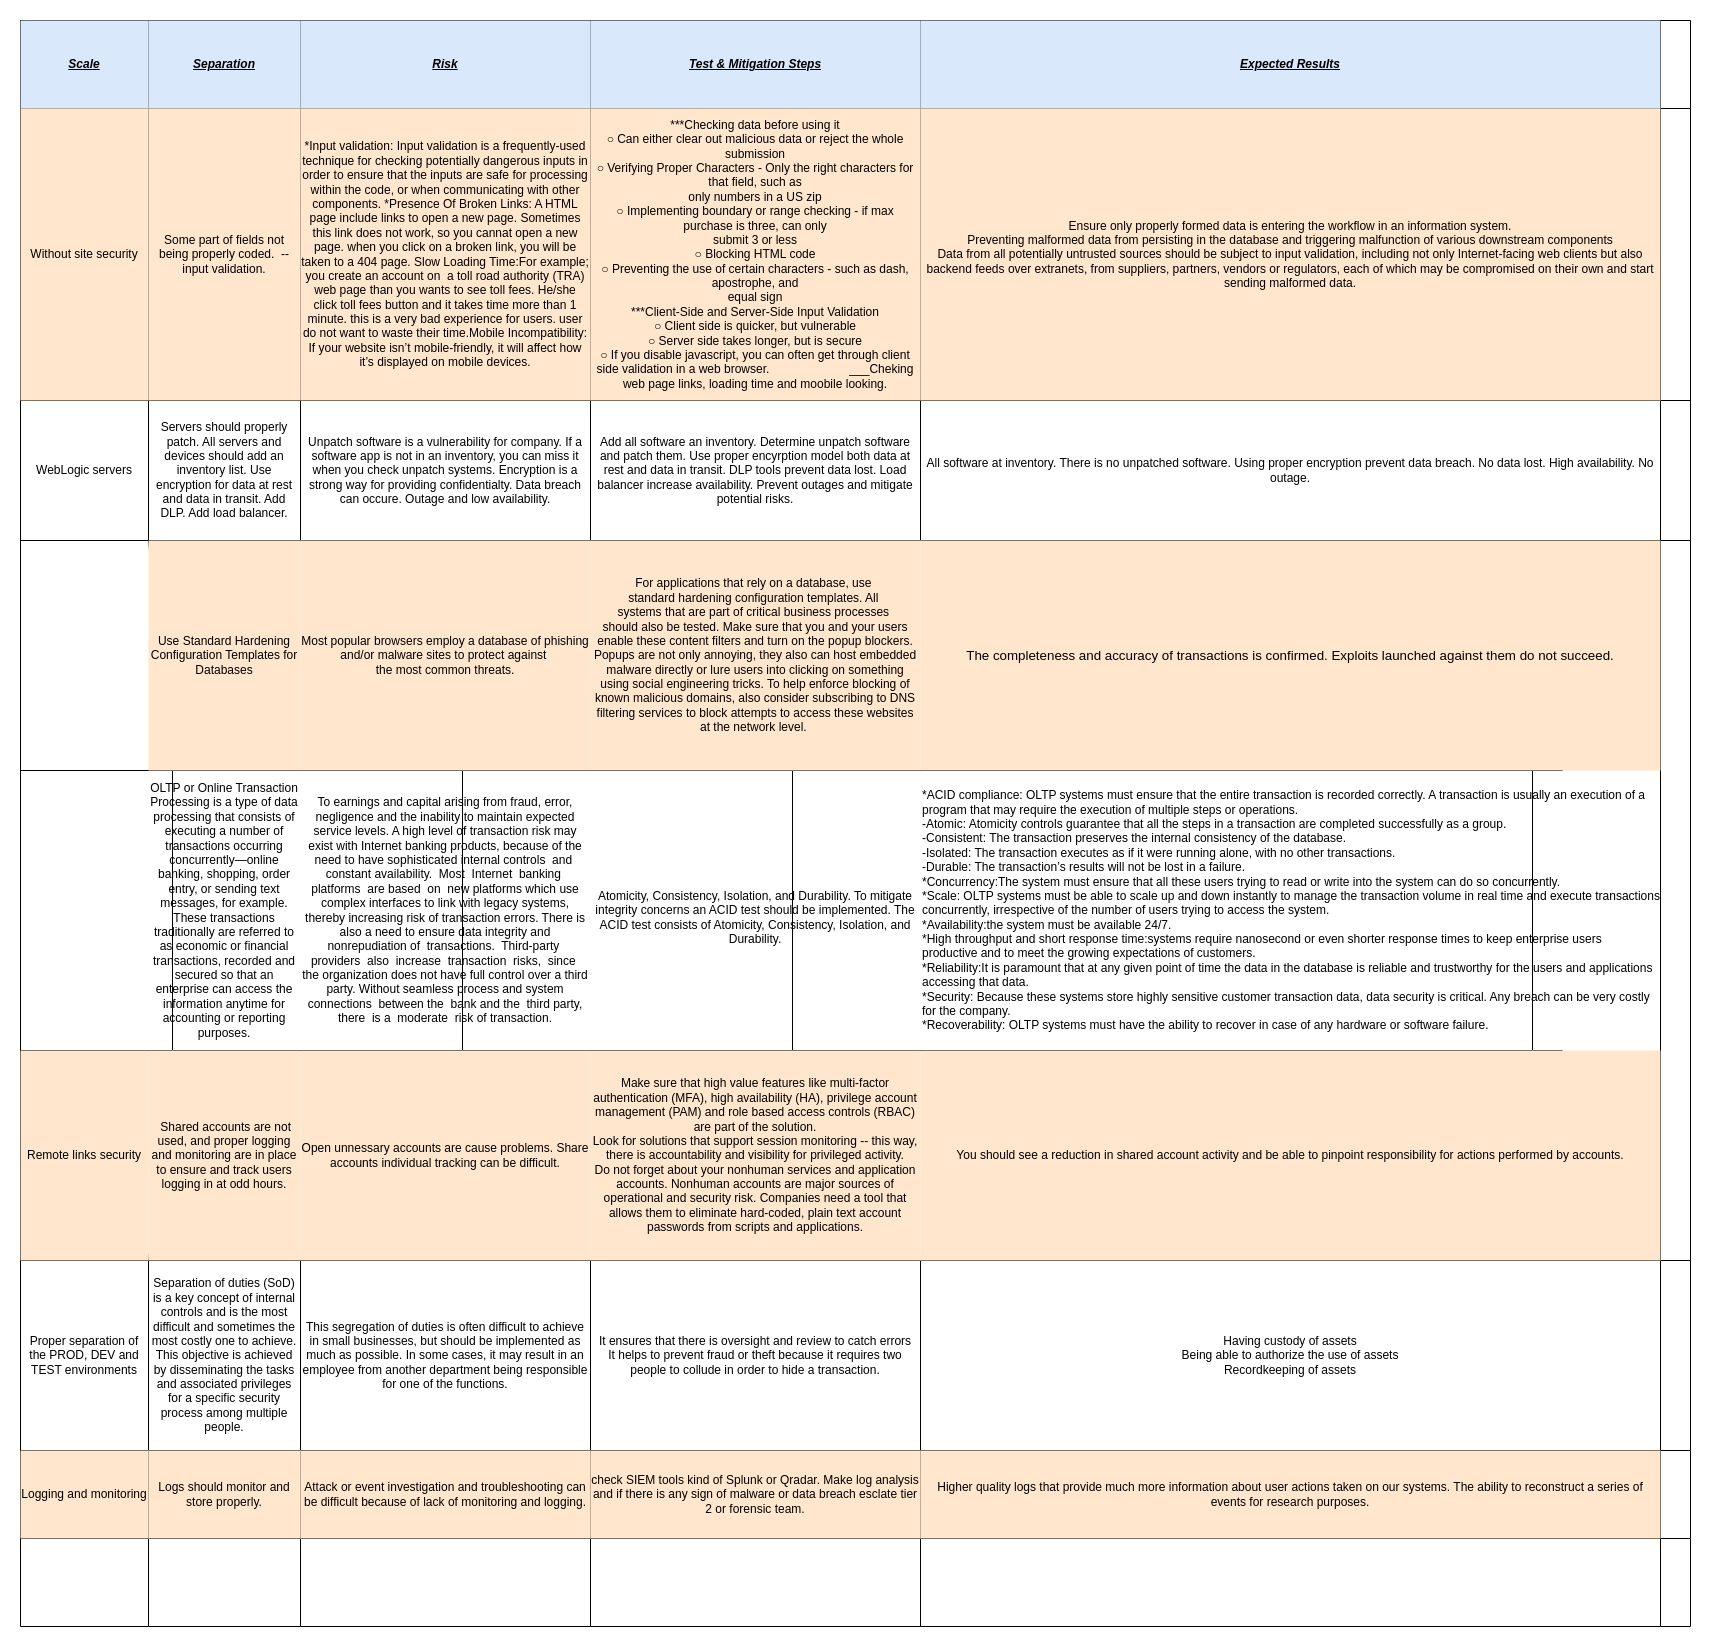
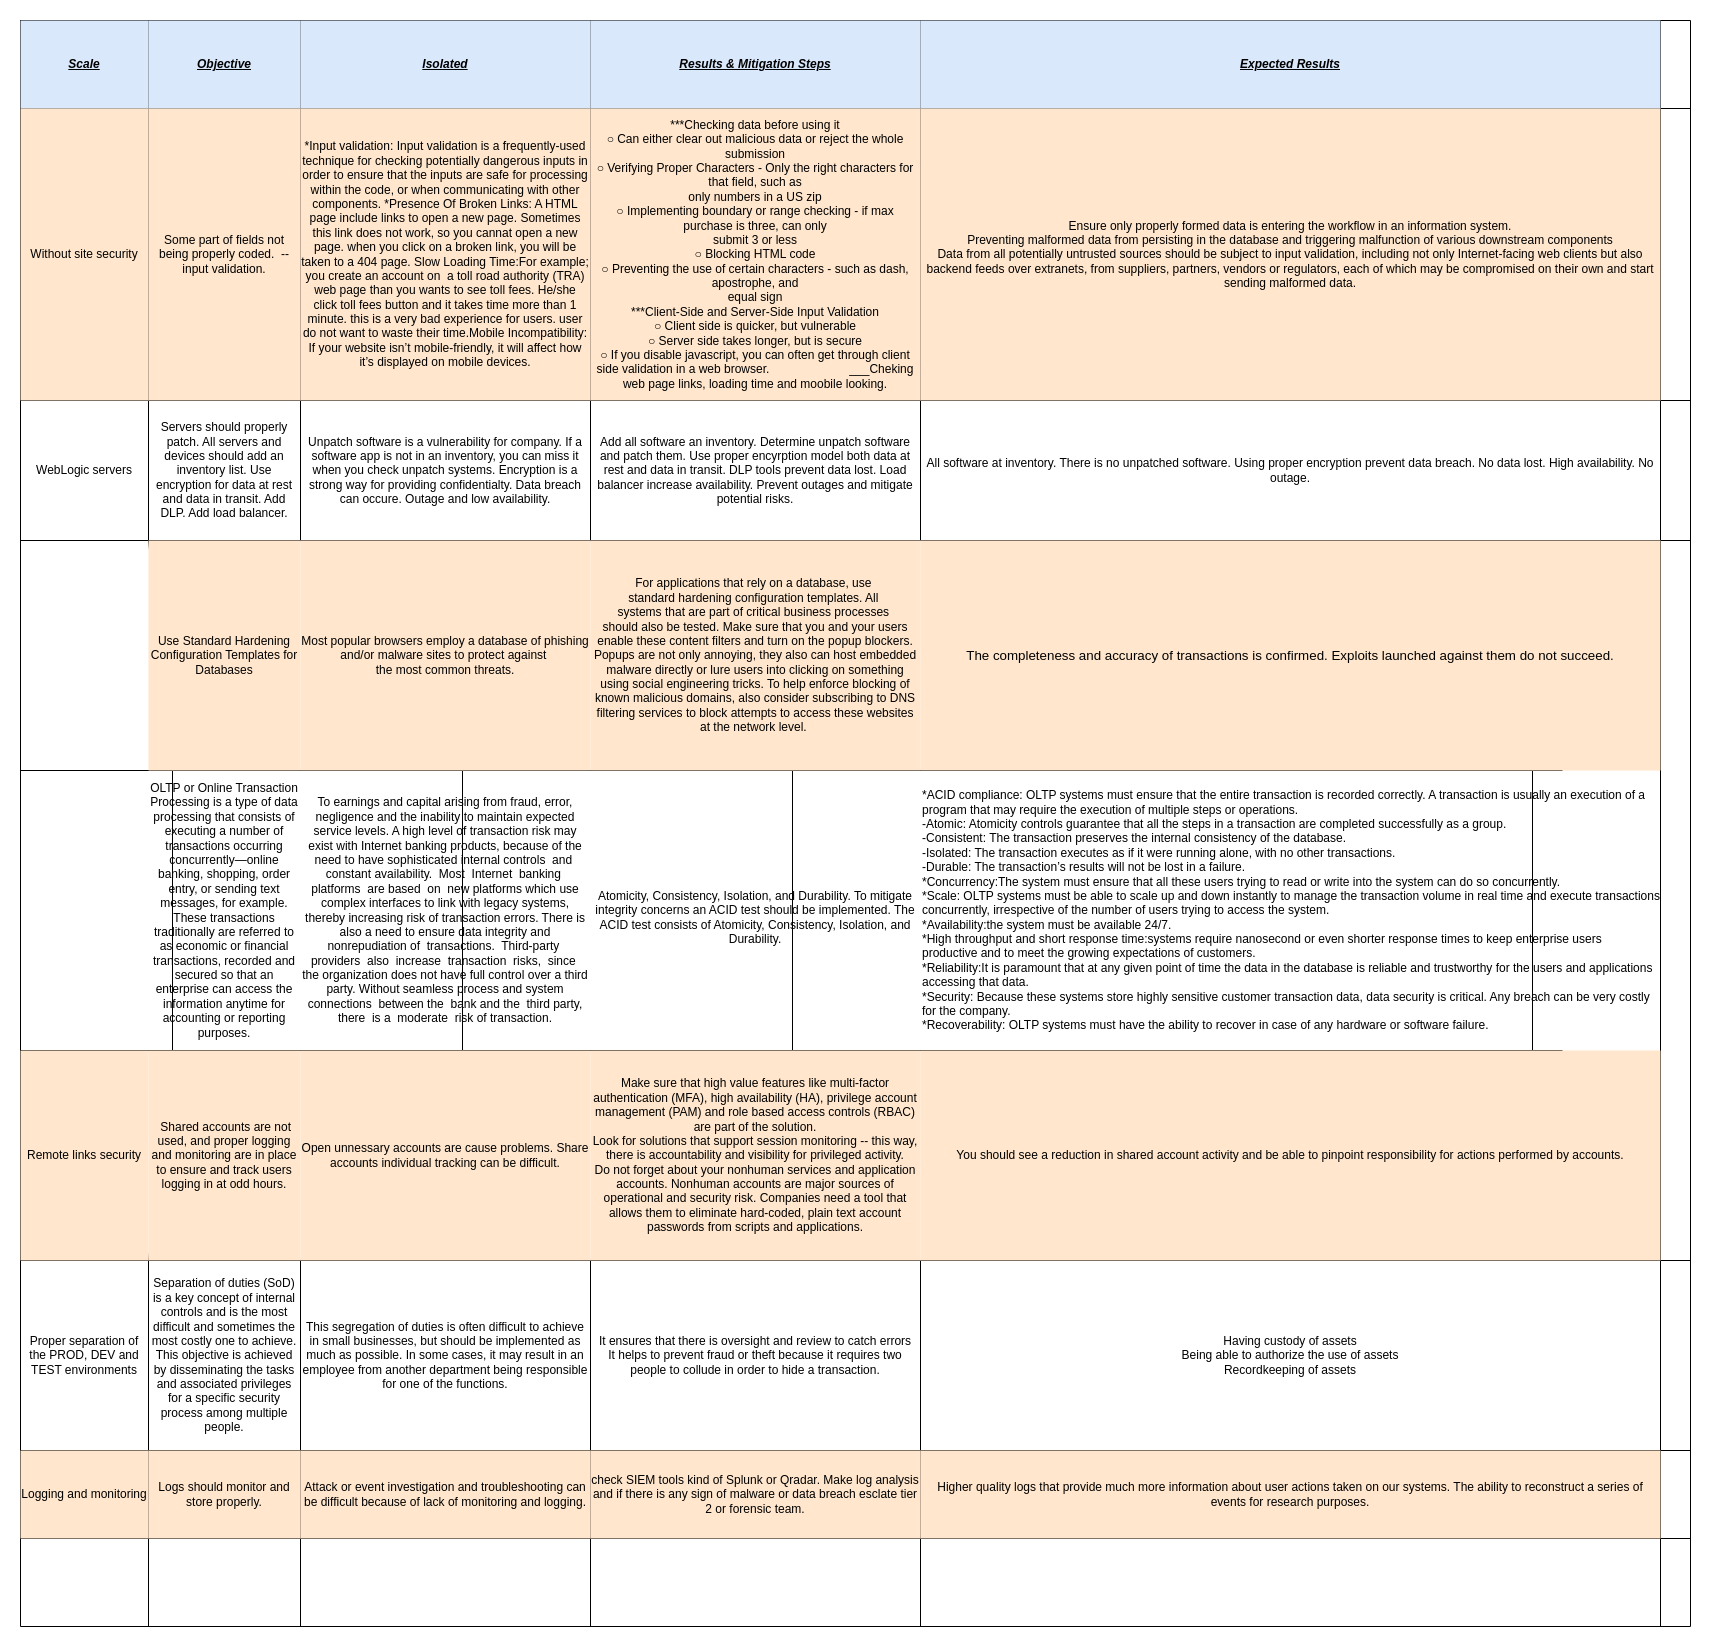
node "Separation": label "Separation" -> "Objective"
node "Risk": label "Risk" -> "Isolated"
node "Test & Mitigation Steps": label "Test & Mitigation Steps" -> "Results & Mitigation Steps"
